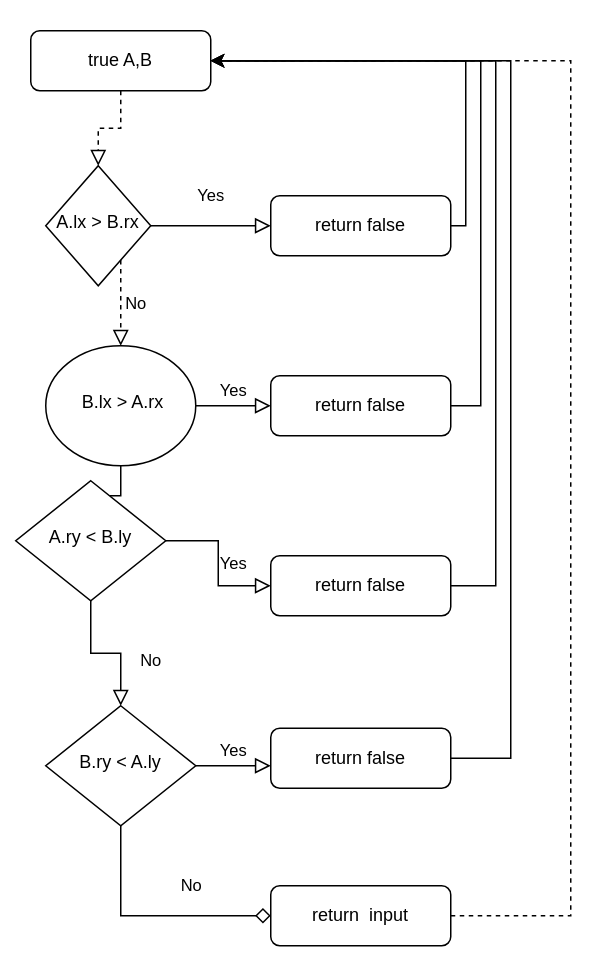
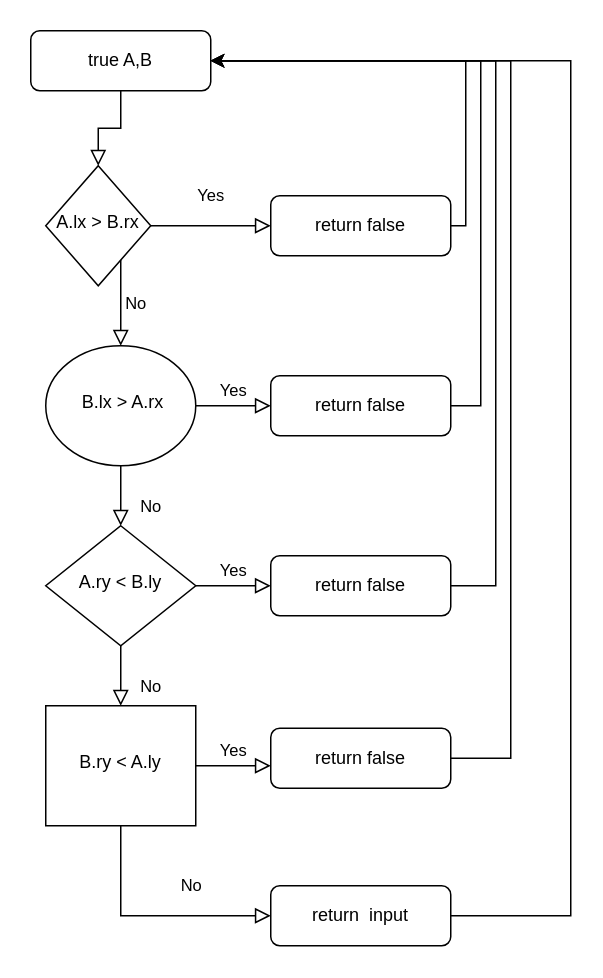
edge "true A,B" -> "A.lx > B.rx": style dashed -> solid
edge "A.lx > B.rx" -> "B.lx > A.rx": style dashed -> solid
edge "return input" -> "true A,B": style dashed -> solid
node "A.ry < B.ly": moved (91, 541) -> (121, 586)
node "B.ry < A.ly": shape diamond -> rectangle
edge "B.ry < A.ly" -> "return input": arrowhead diamond -> block
